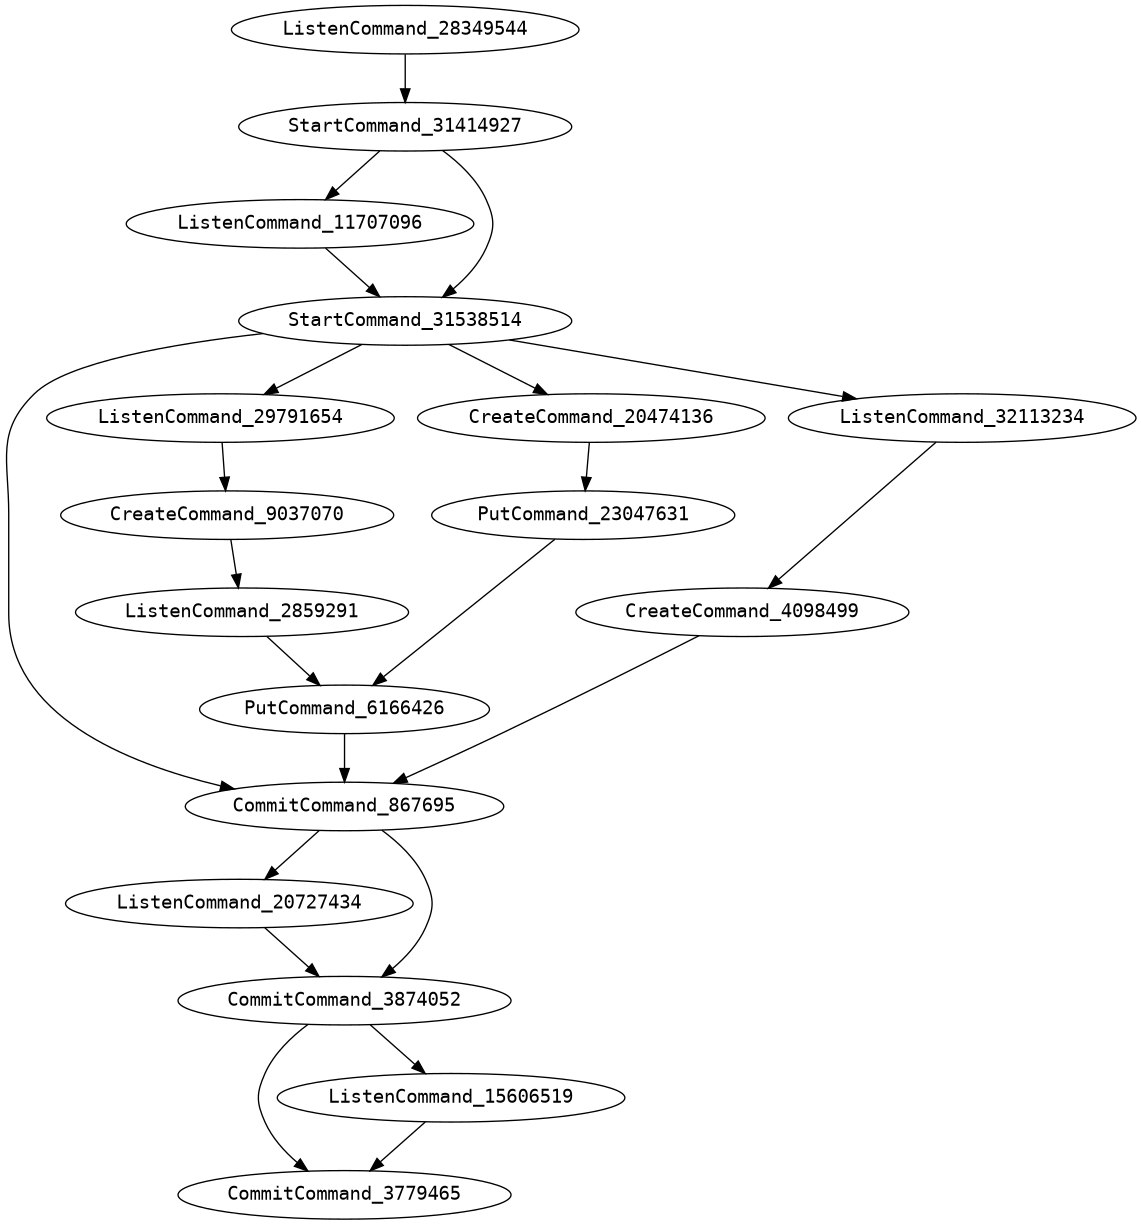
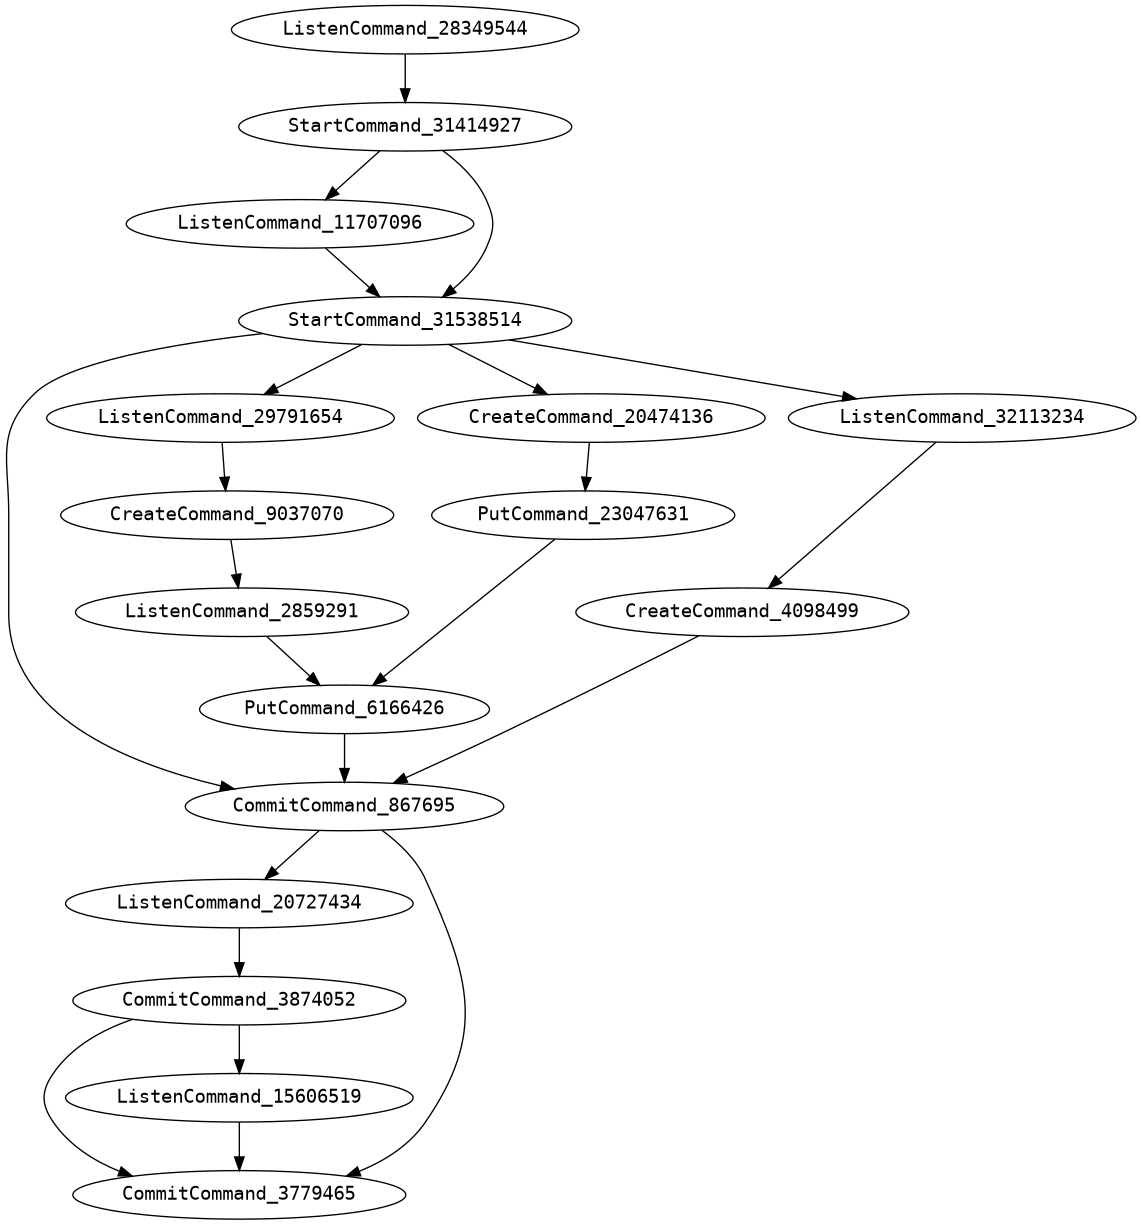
edge "CommitCommand_867695" -> "CommitCommand_3874052": now "CommitCommand_867695" -> "CommitCommand_3779465"
